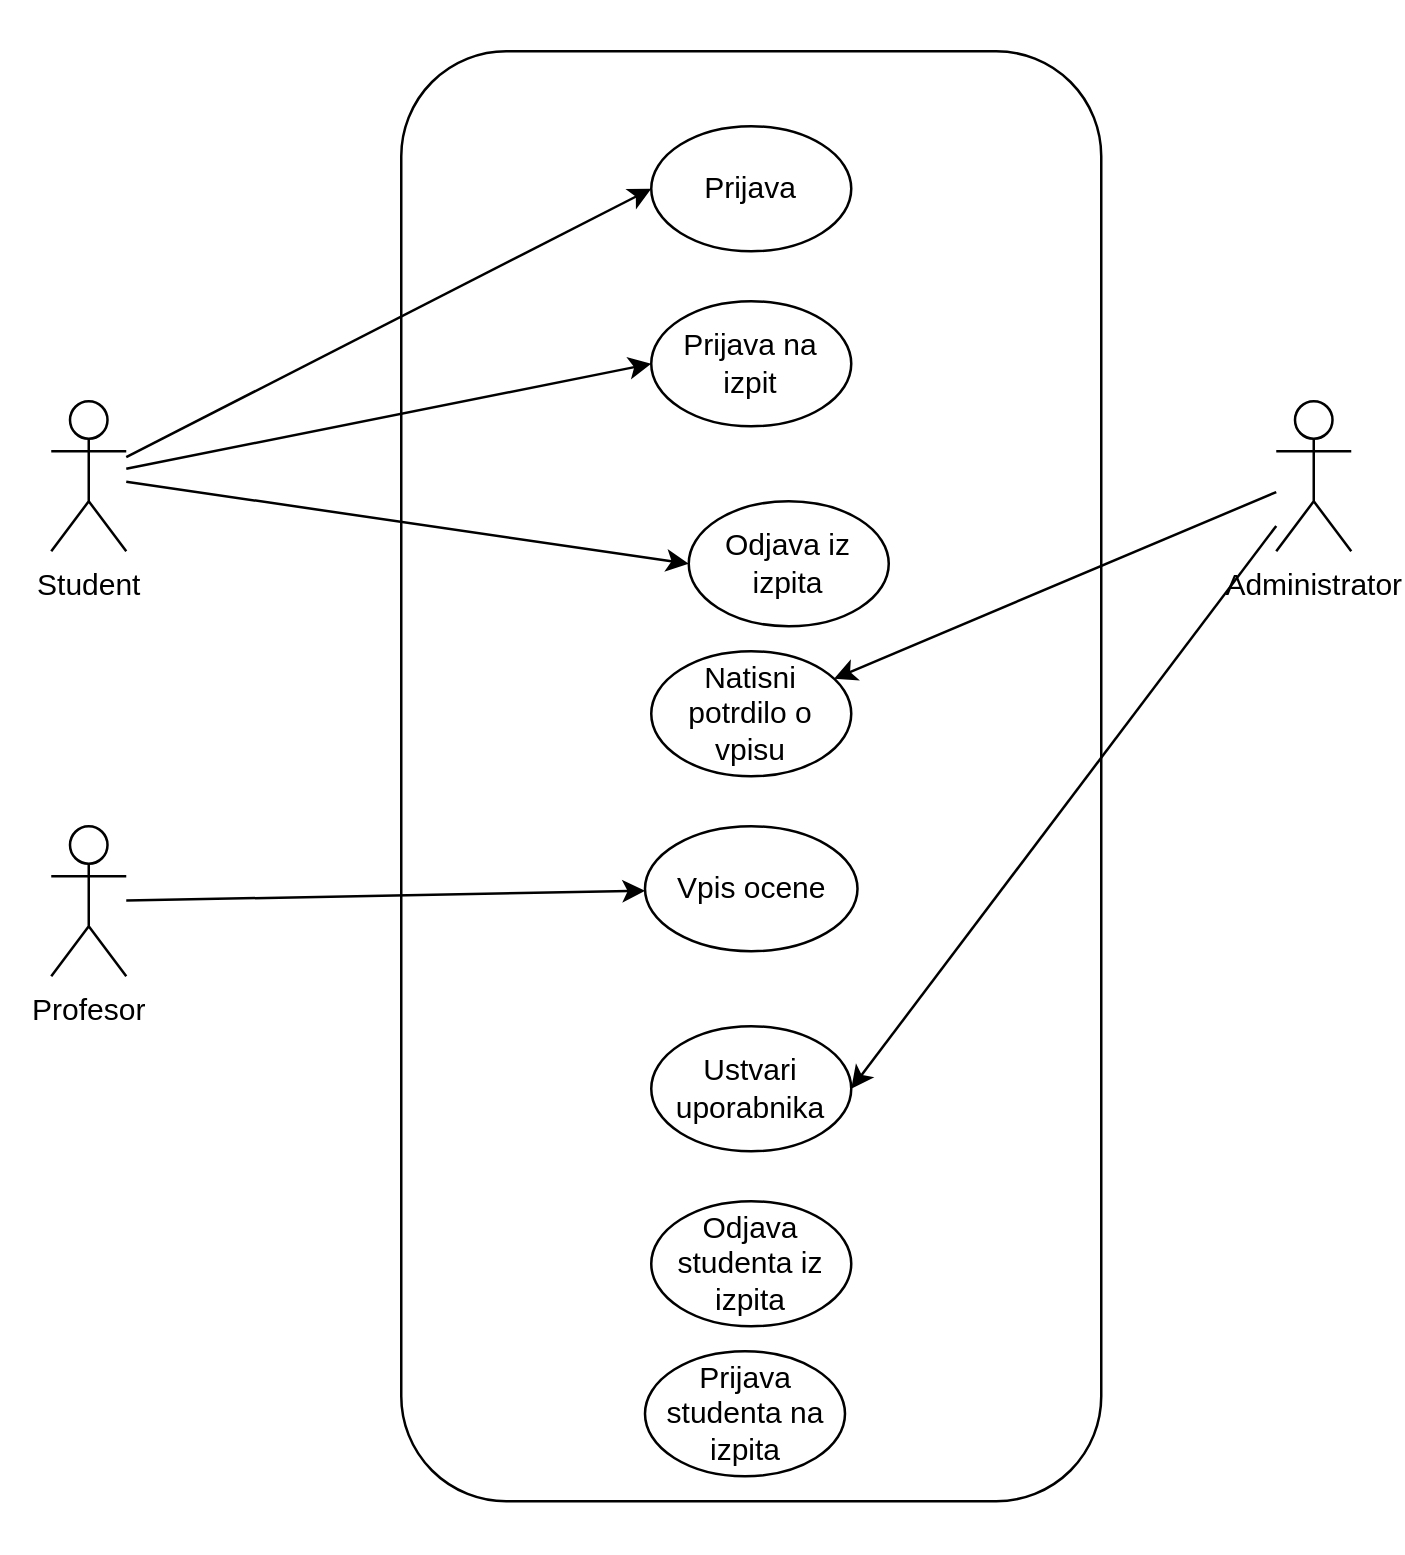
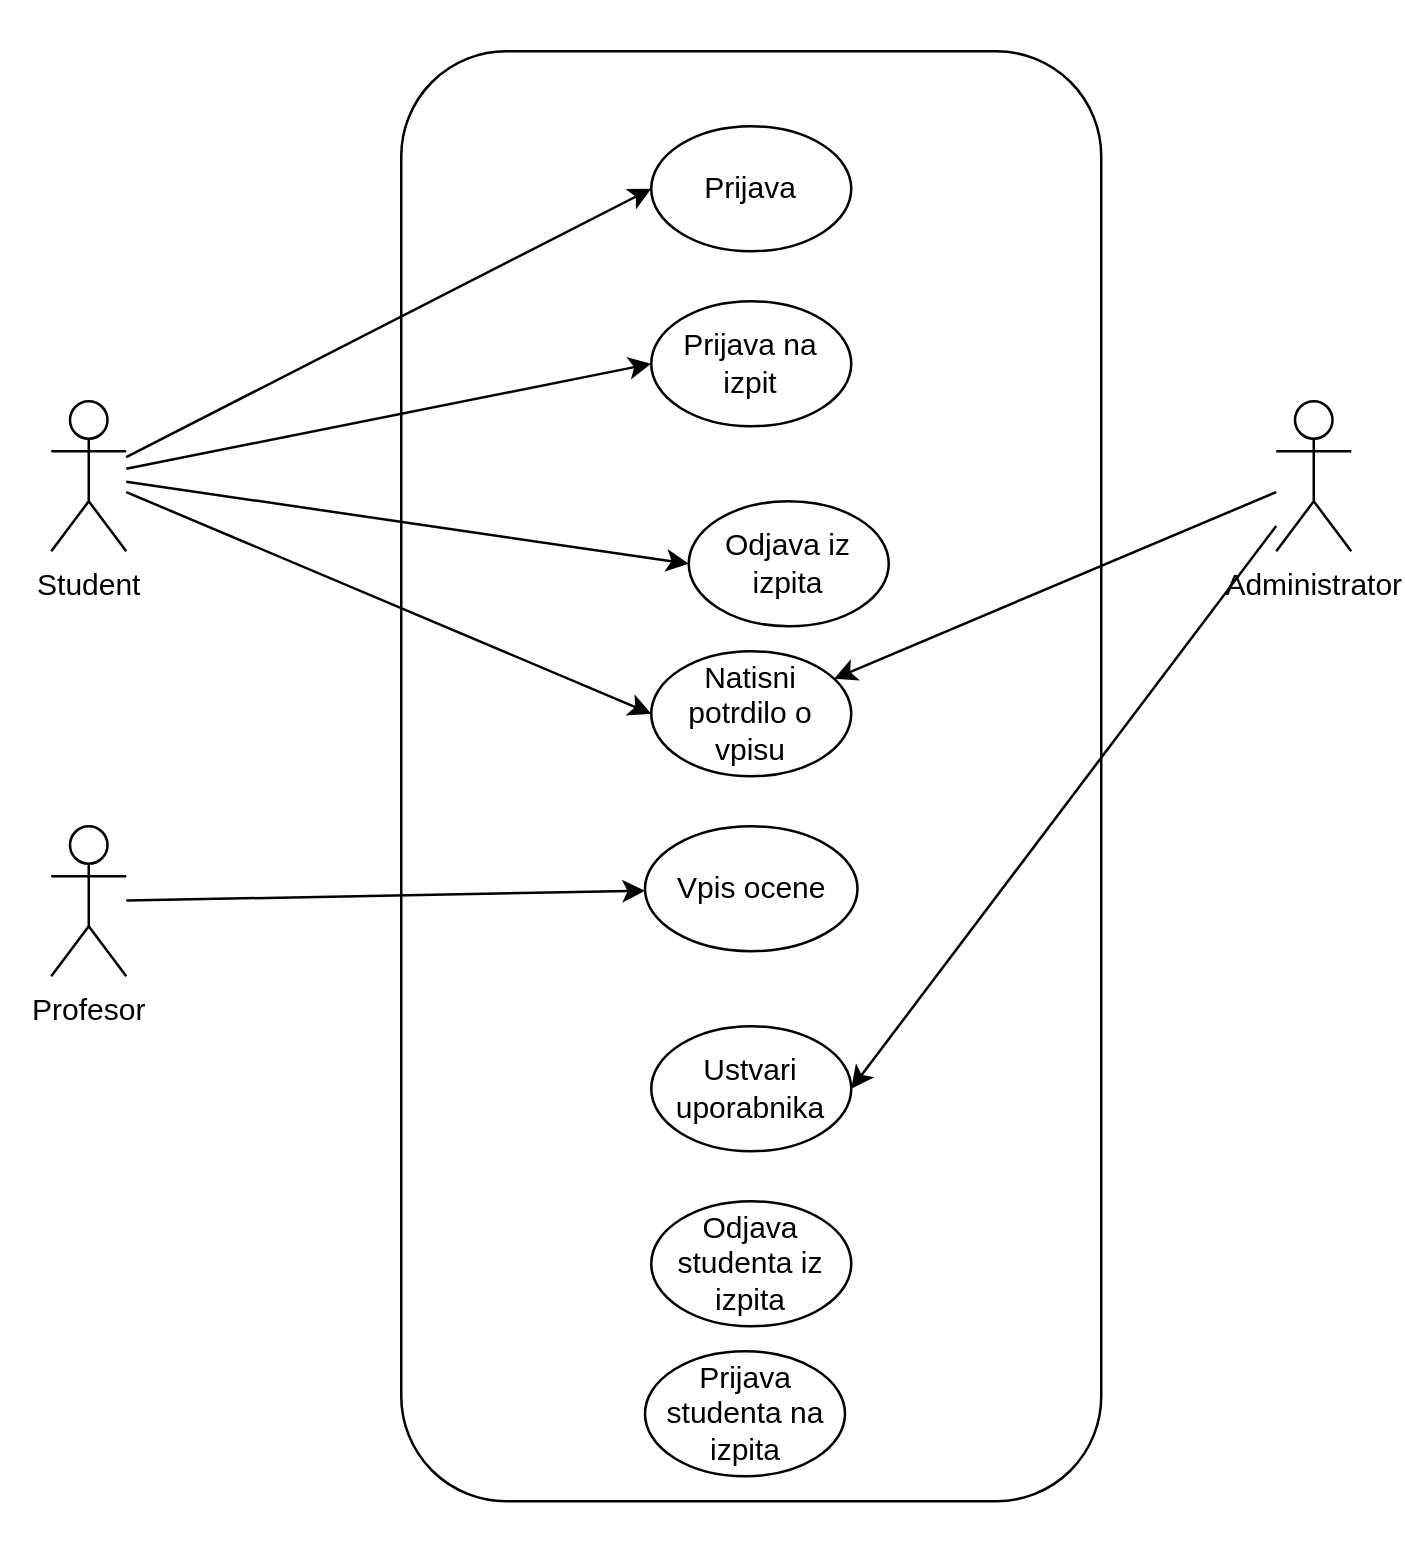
edge "Student" -> "Natisni potrdilo o vpisu": added
